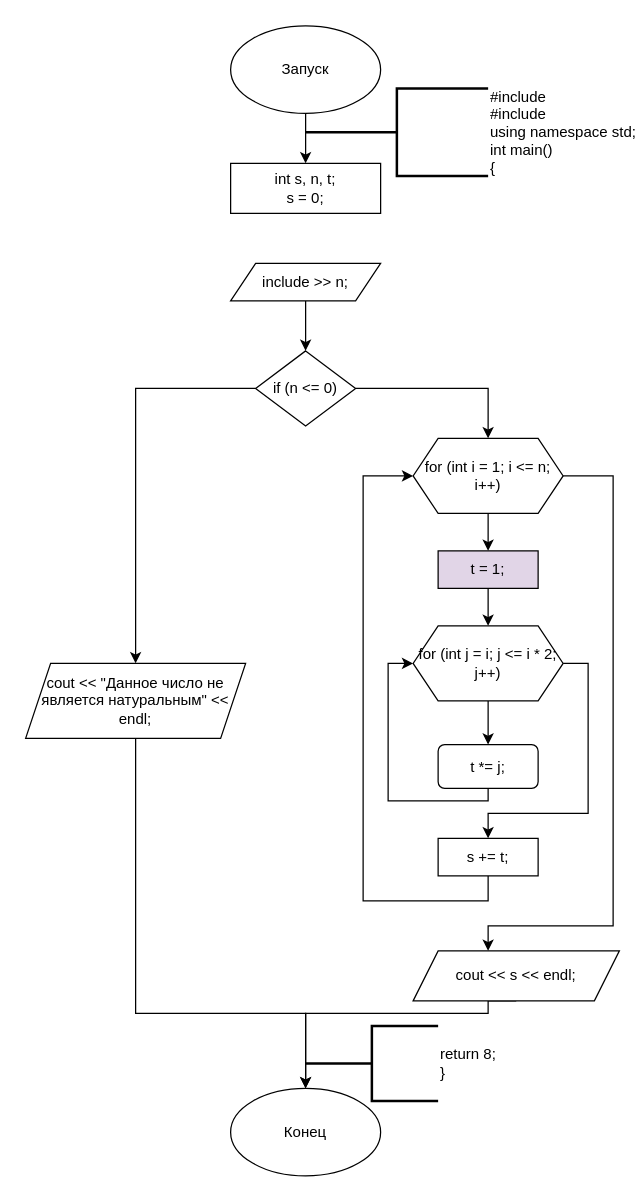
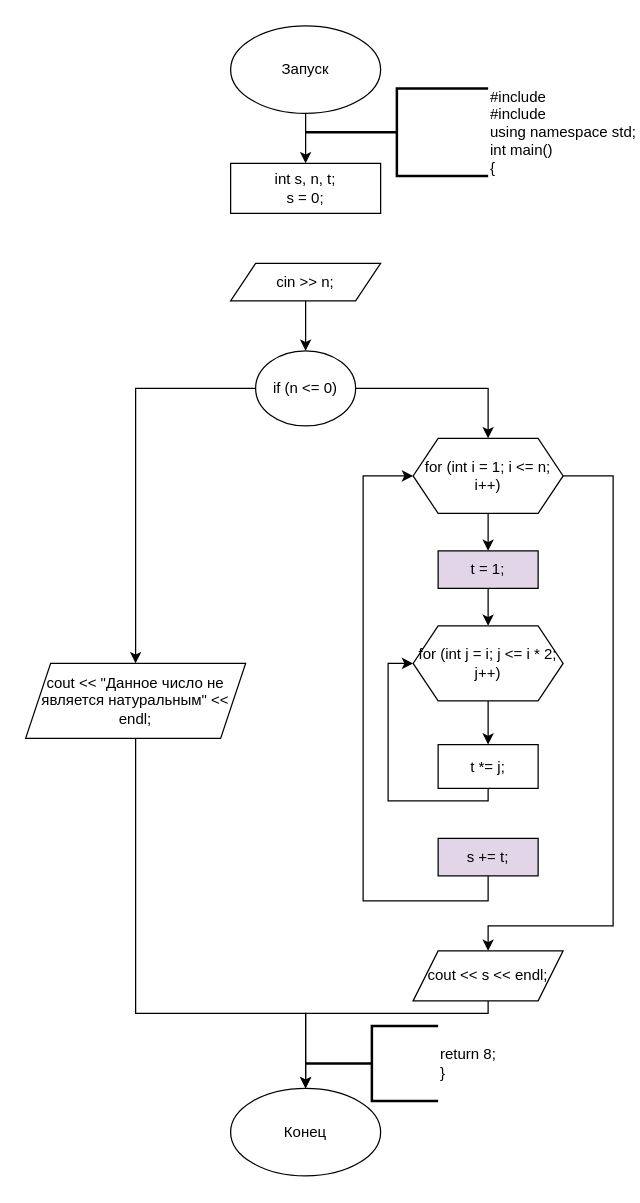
node "include >> n;": label "include >> n;" -> "cin >> n;"
node "if (n <= 0)": shape diamond -> ellipse
node "t *= j;": shape rounded rectangle -> rectangle
edge "for (int j = i; j <= i * 2; j++)" -> "s += t;": removed
node "s += t;": fillcolor #ffffff -> #e1d5e7
node "cout << s << endl;": size 206x50 -> 150x50
